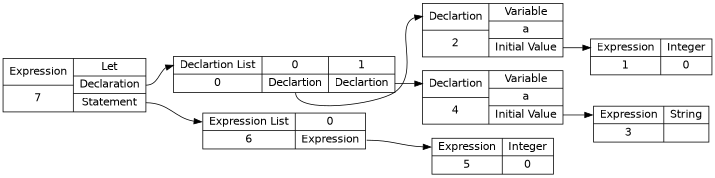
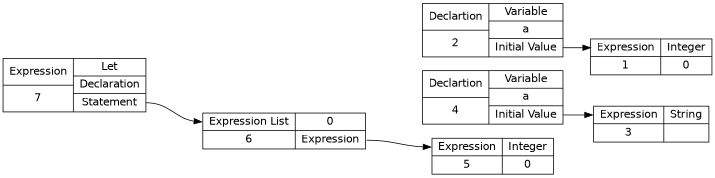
node "Declartion List": removed
